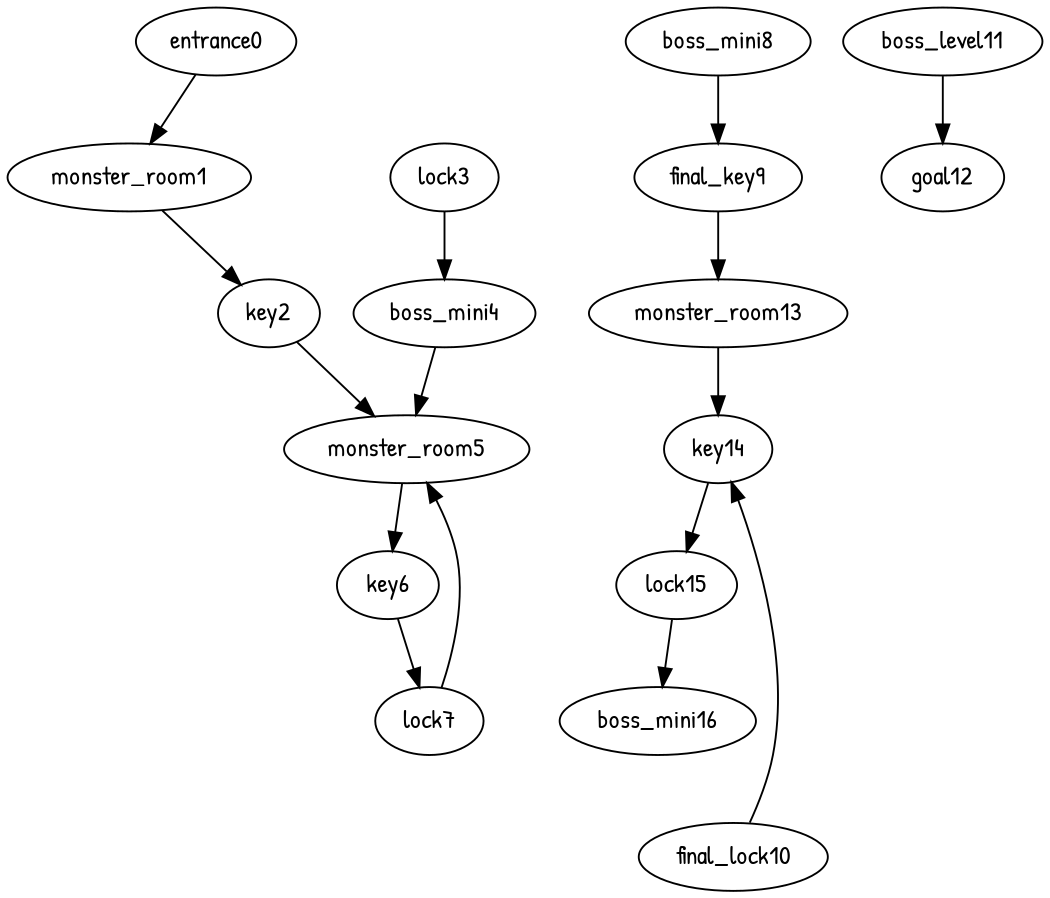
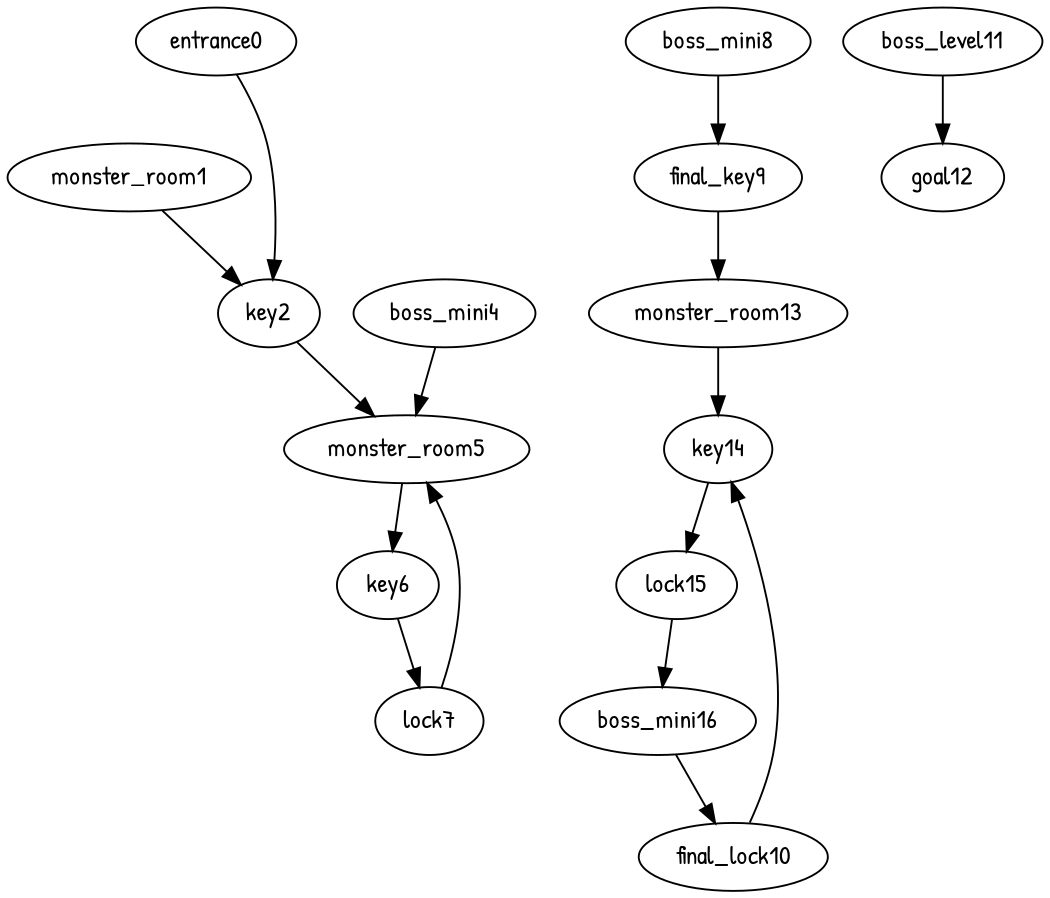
edge "entrance0" -> "monster_room1": now "entrance0" -> "key2"
node "lock3": removed
edge "boss_mini16" -> "final_lock10": added
